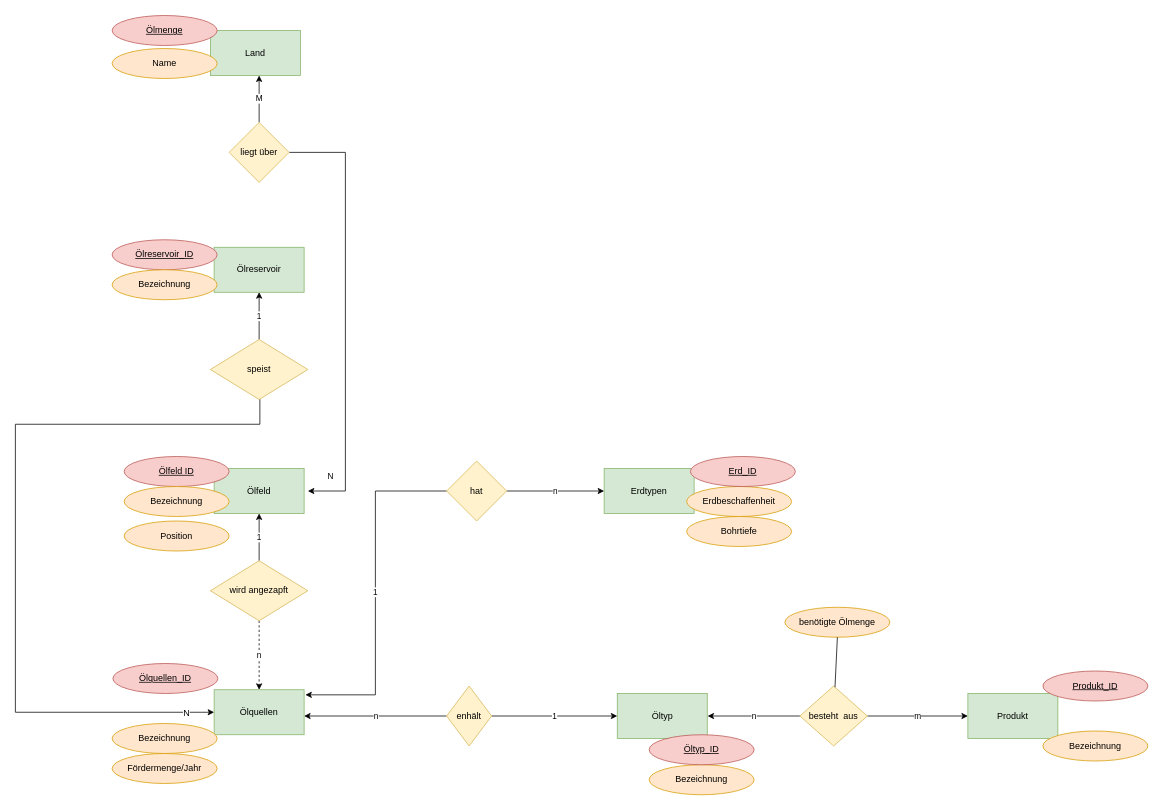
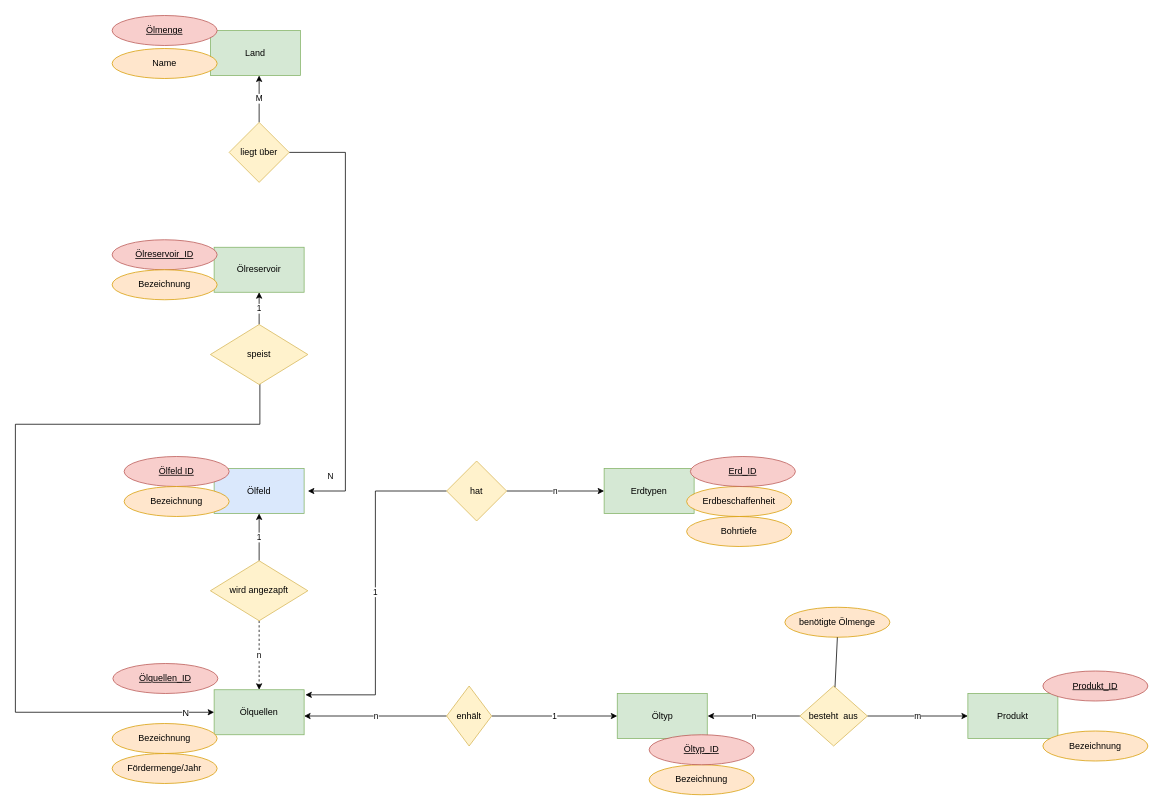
node "speist": moved (259, 369) -> (259, 354)
node "Ölfeld": fillcolor #d5e8d4 -> #dae8fc
node "Position": removed
